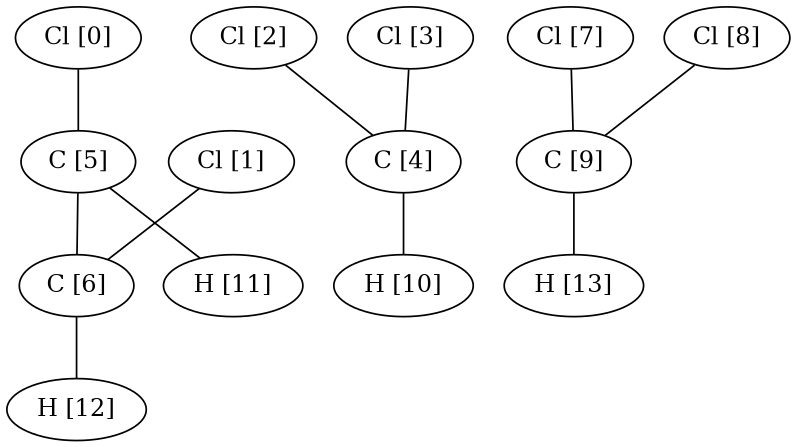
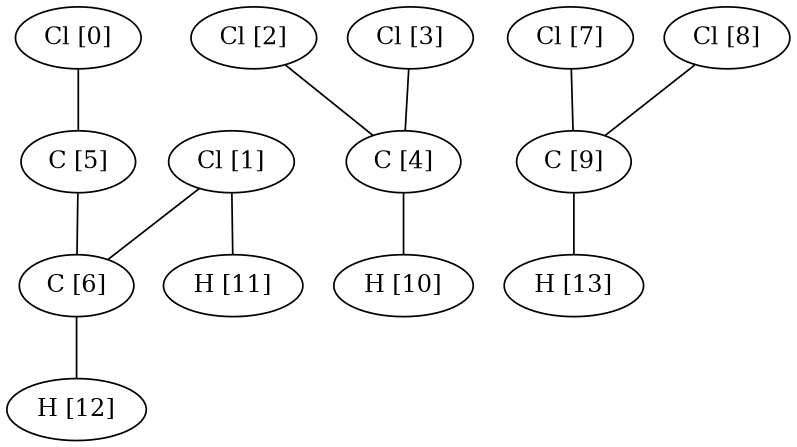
edge "C [5]" -- "H [11]": now "Cl [1]" -- "H [11]"
